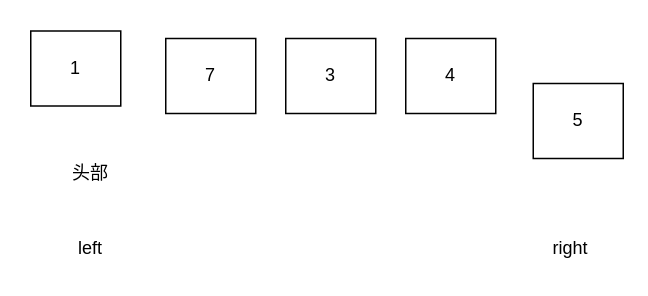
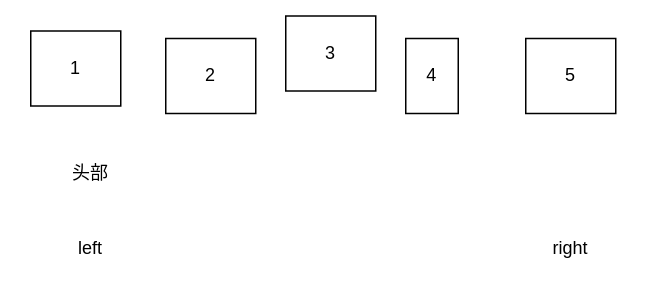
node "7": label "7" -> "2"
node "3": moved (331, 76) -> (331, 53)
node "4": size 90x75 -> 53x75
node "5": moved (578, 121) -> (571, 76)
